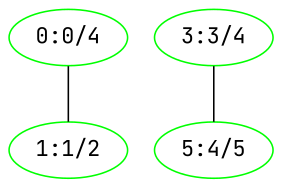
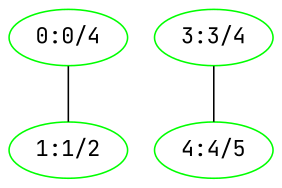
node "5:4/5": label "5:4/5" -> "4:4/5"
